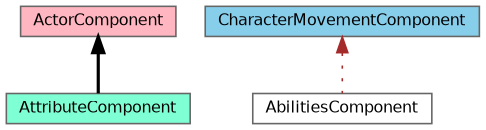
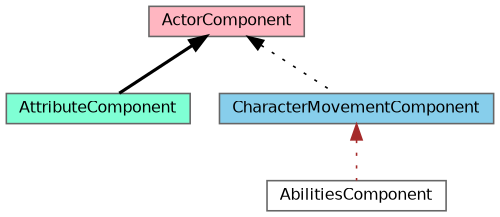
edge "CharacterMovementComponent" -> "ActorComponent": added
